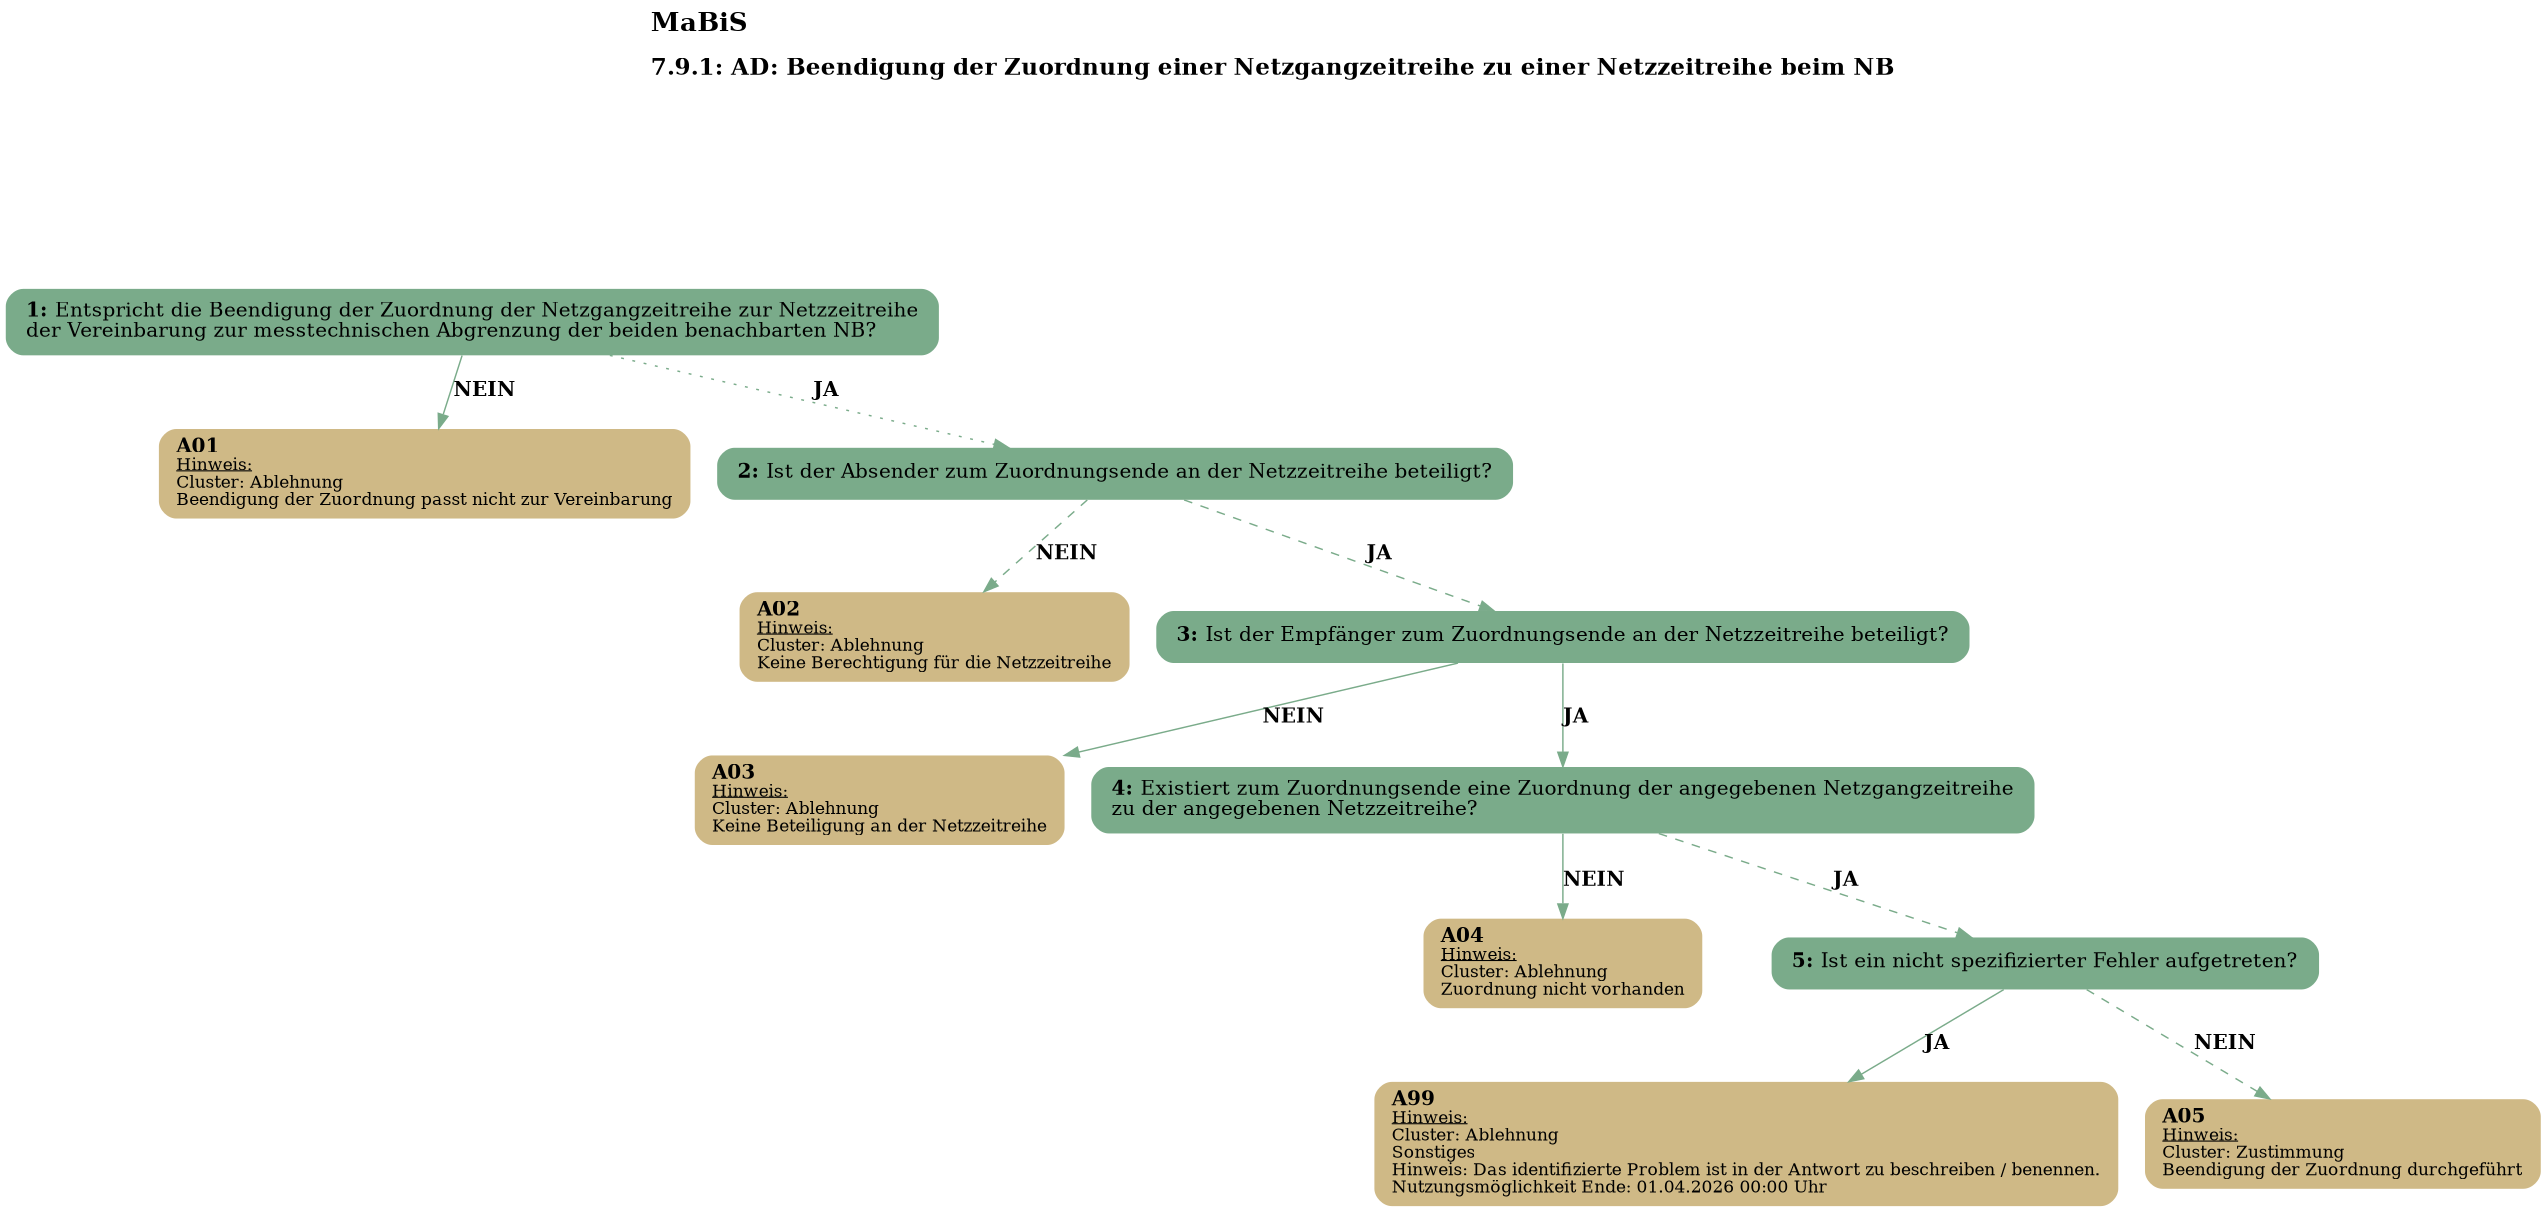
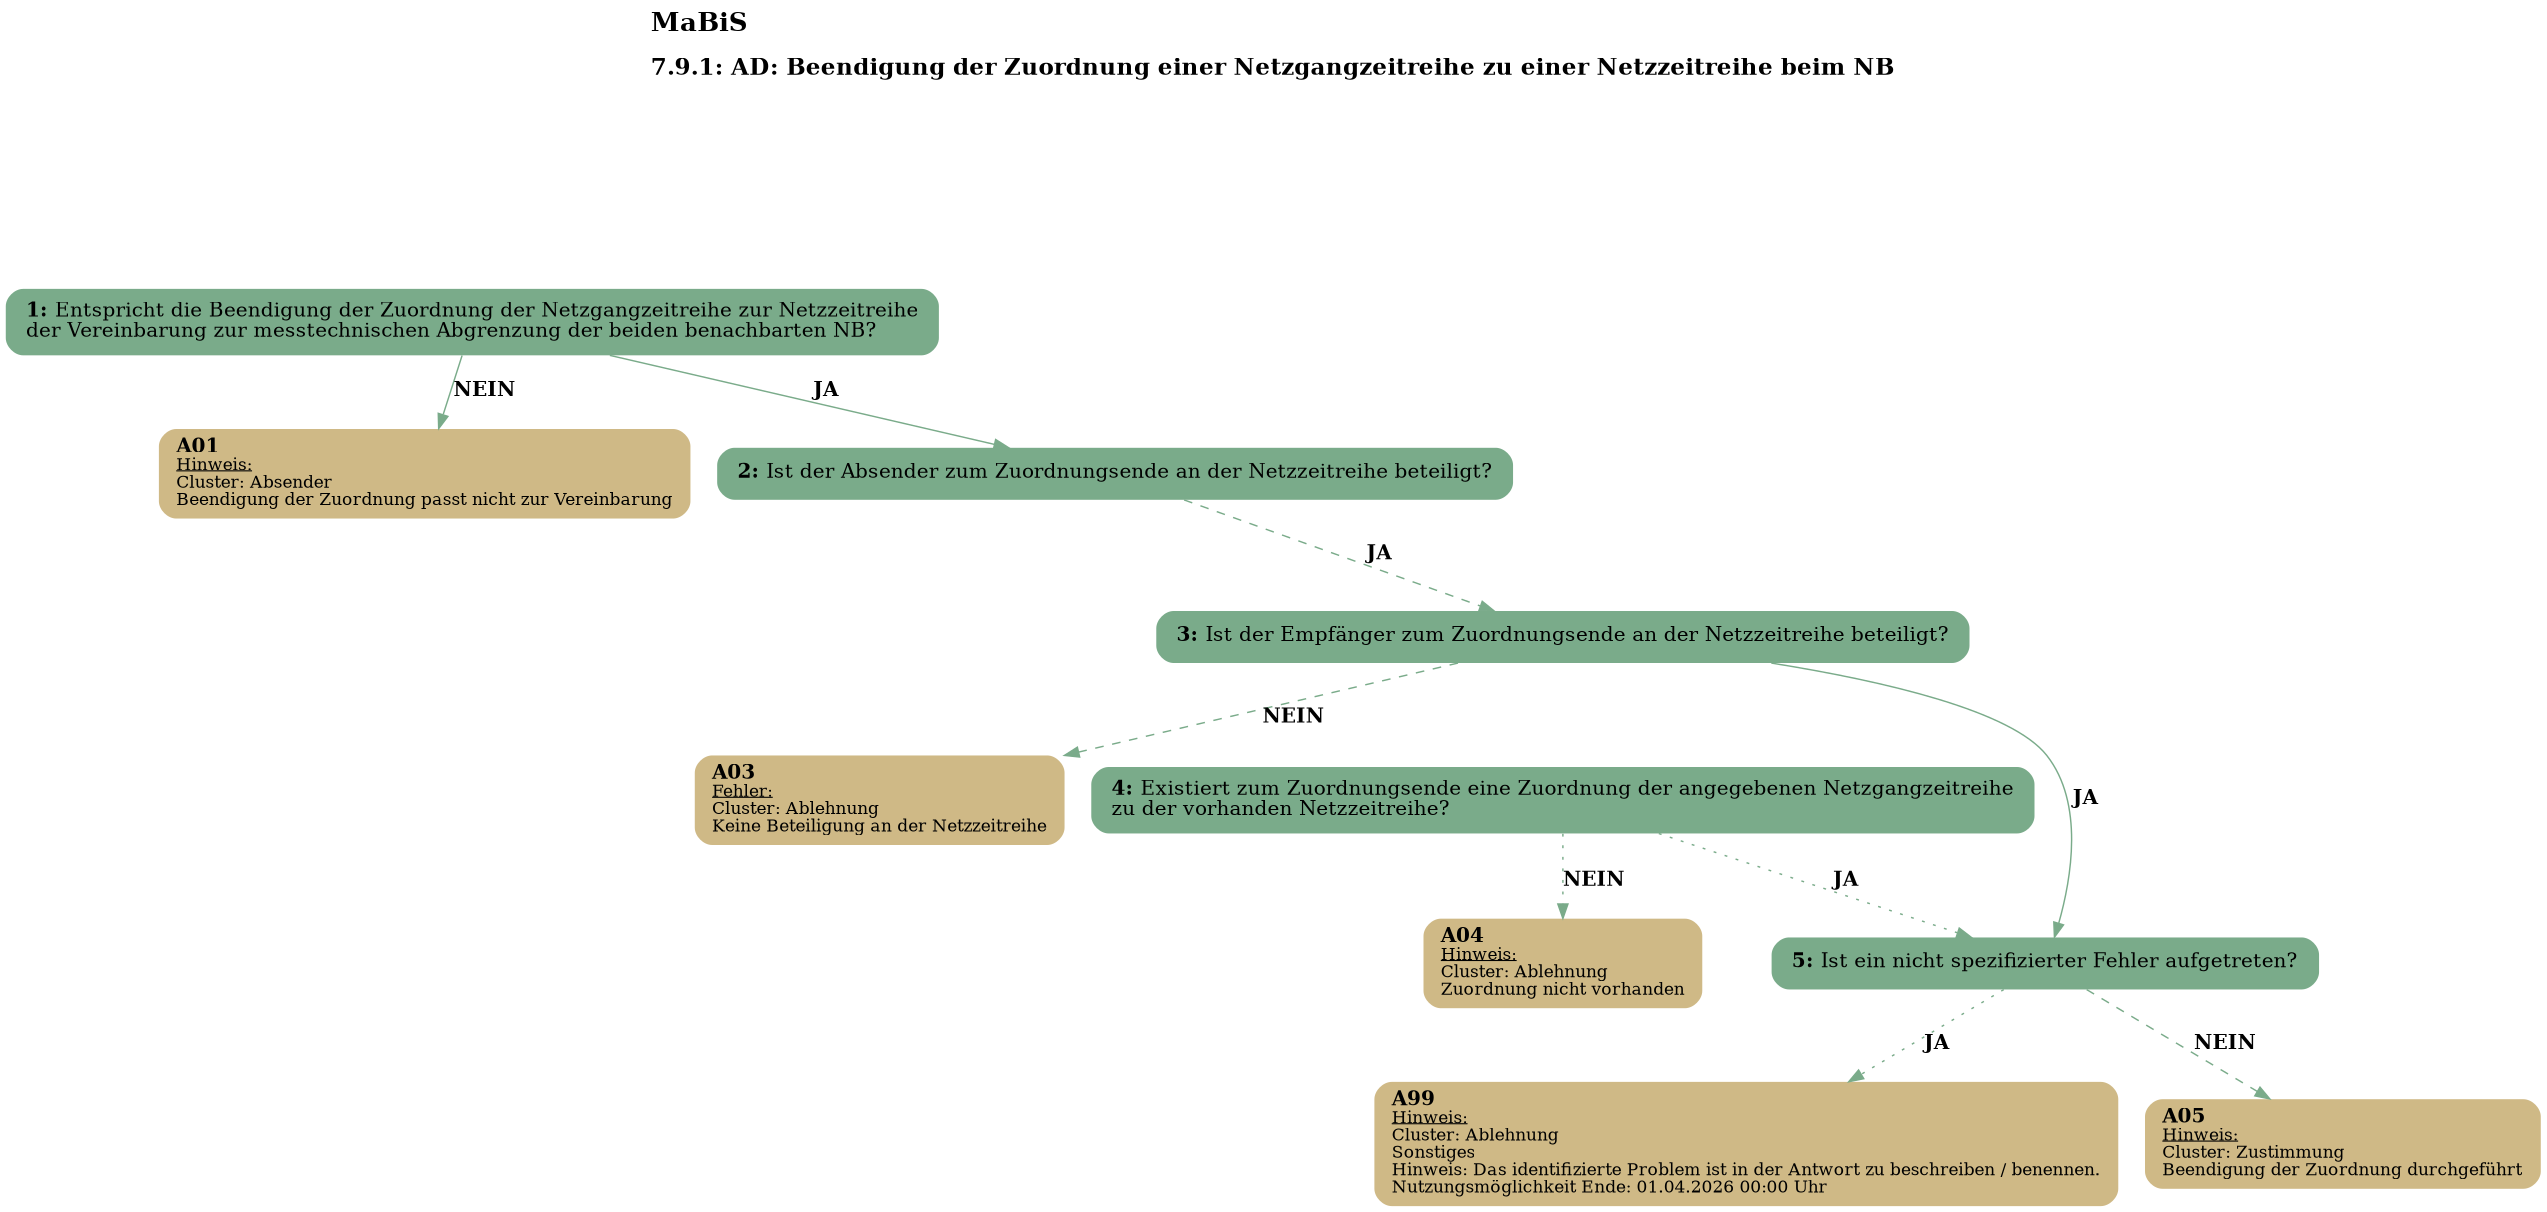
edge "1:" -> "2:": style dotted -> solid
node "A01": text "Cluster: Ablehnung" -> "Cluster: Absender"
node "A02": removed
edge "3:" -> "A03": style solid -> dashed
edge "3:" -> "4:": now "3:" -> "5:"
node "A03": text "Hinweis:" -> "Fehler:"
node "4:": text "zu der angegebenen Netzzeitreihe?" -> "zu der vorhanden Netzzeitreihe?"
edge "4:" -> "A04": style solid -> dotted
edge "4:" -> "5:": style dashed -> dotted
edge "5:" -> "A99": style solid -> dotted
